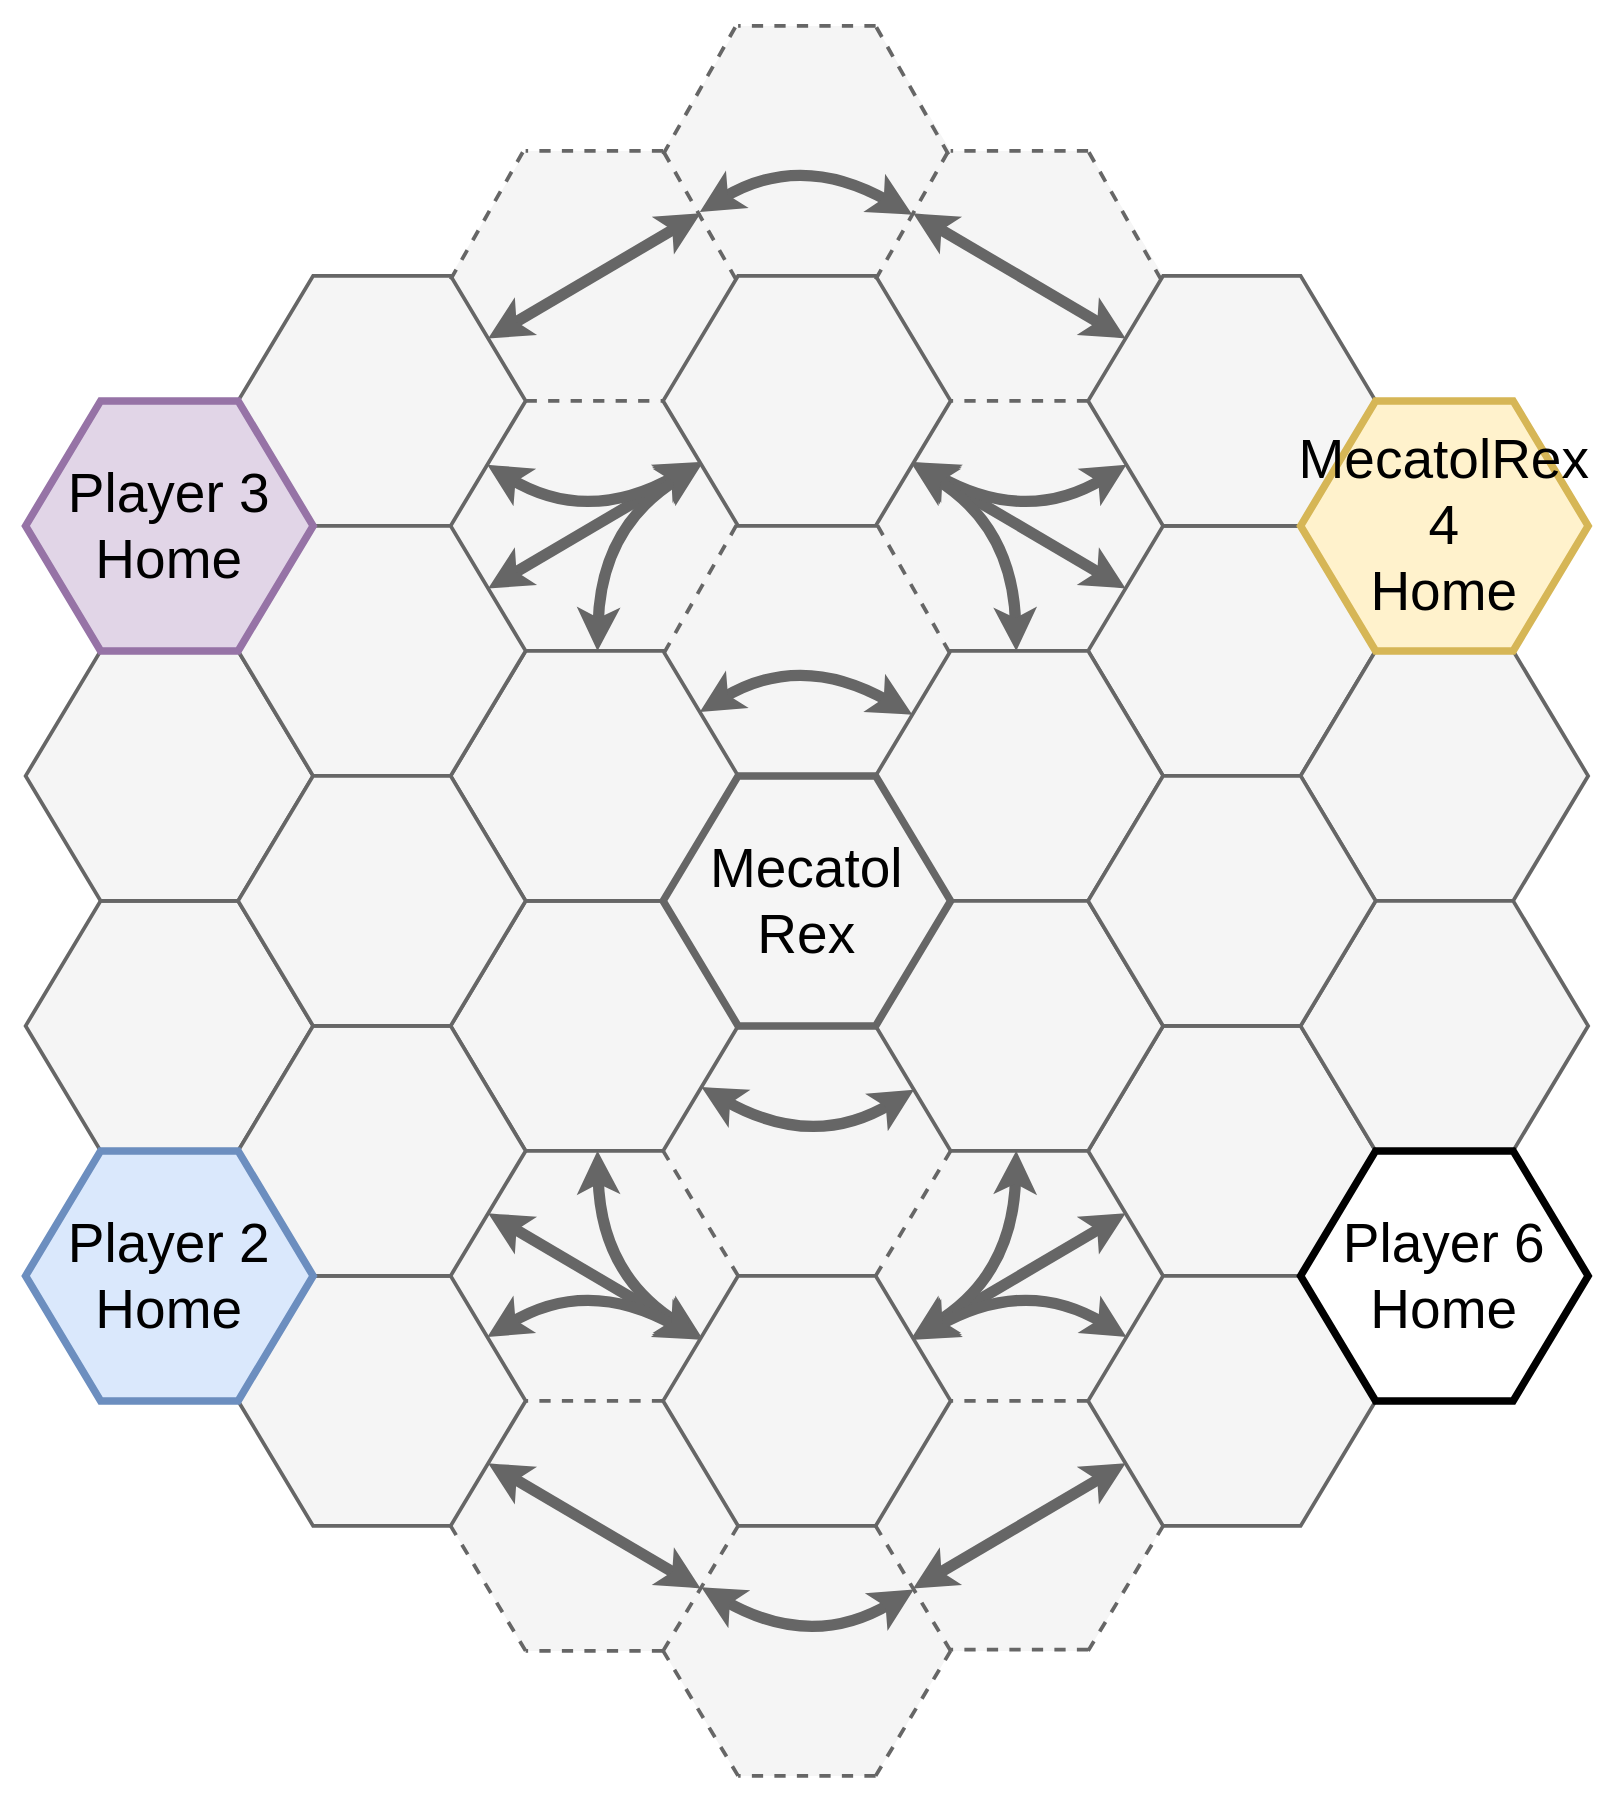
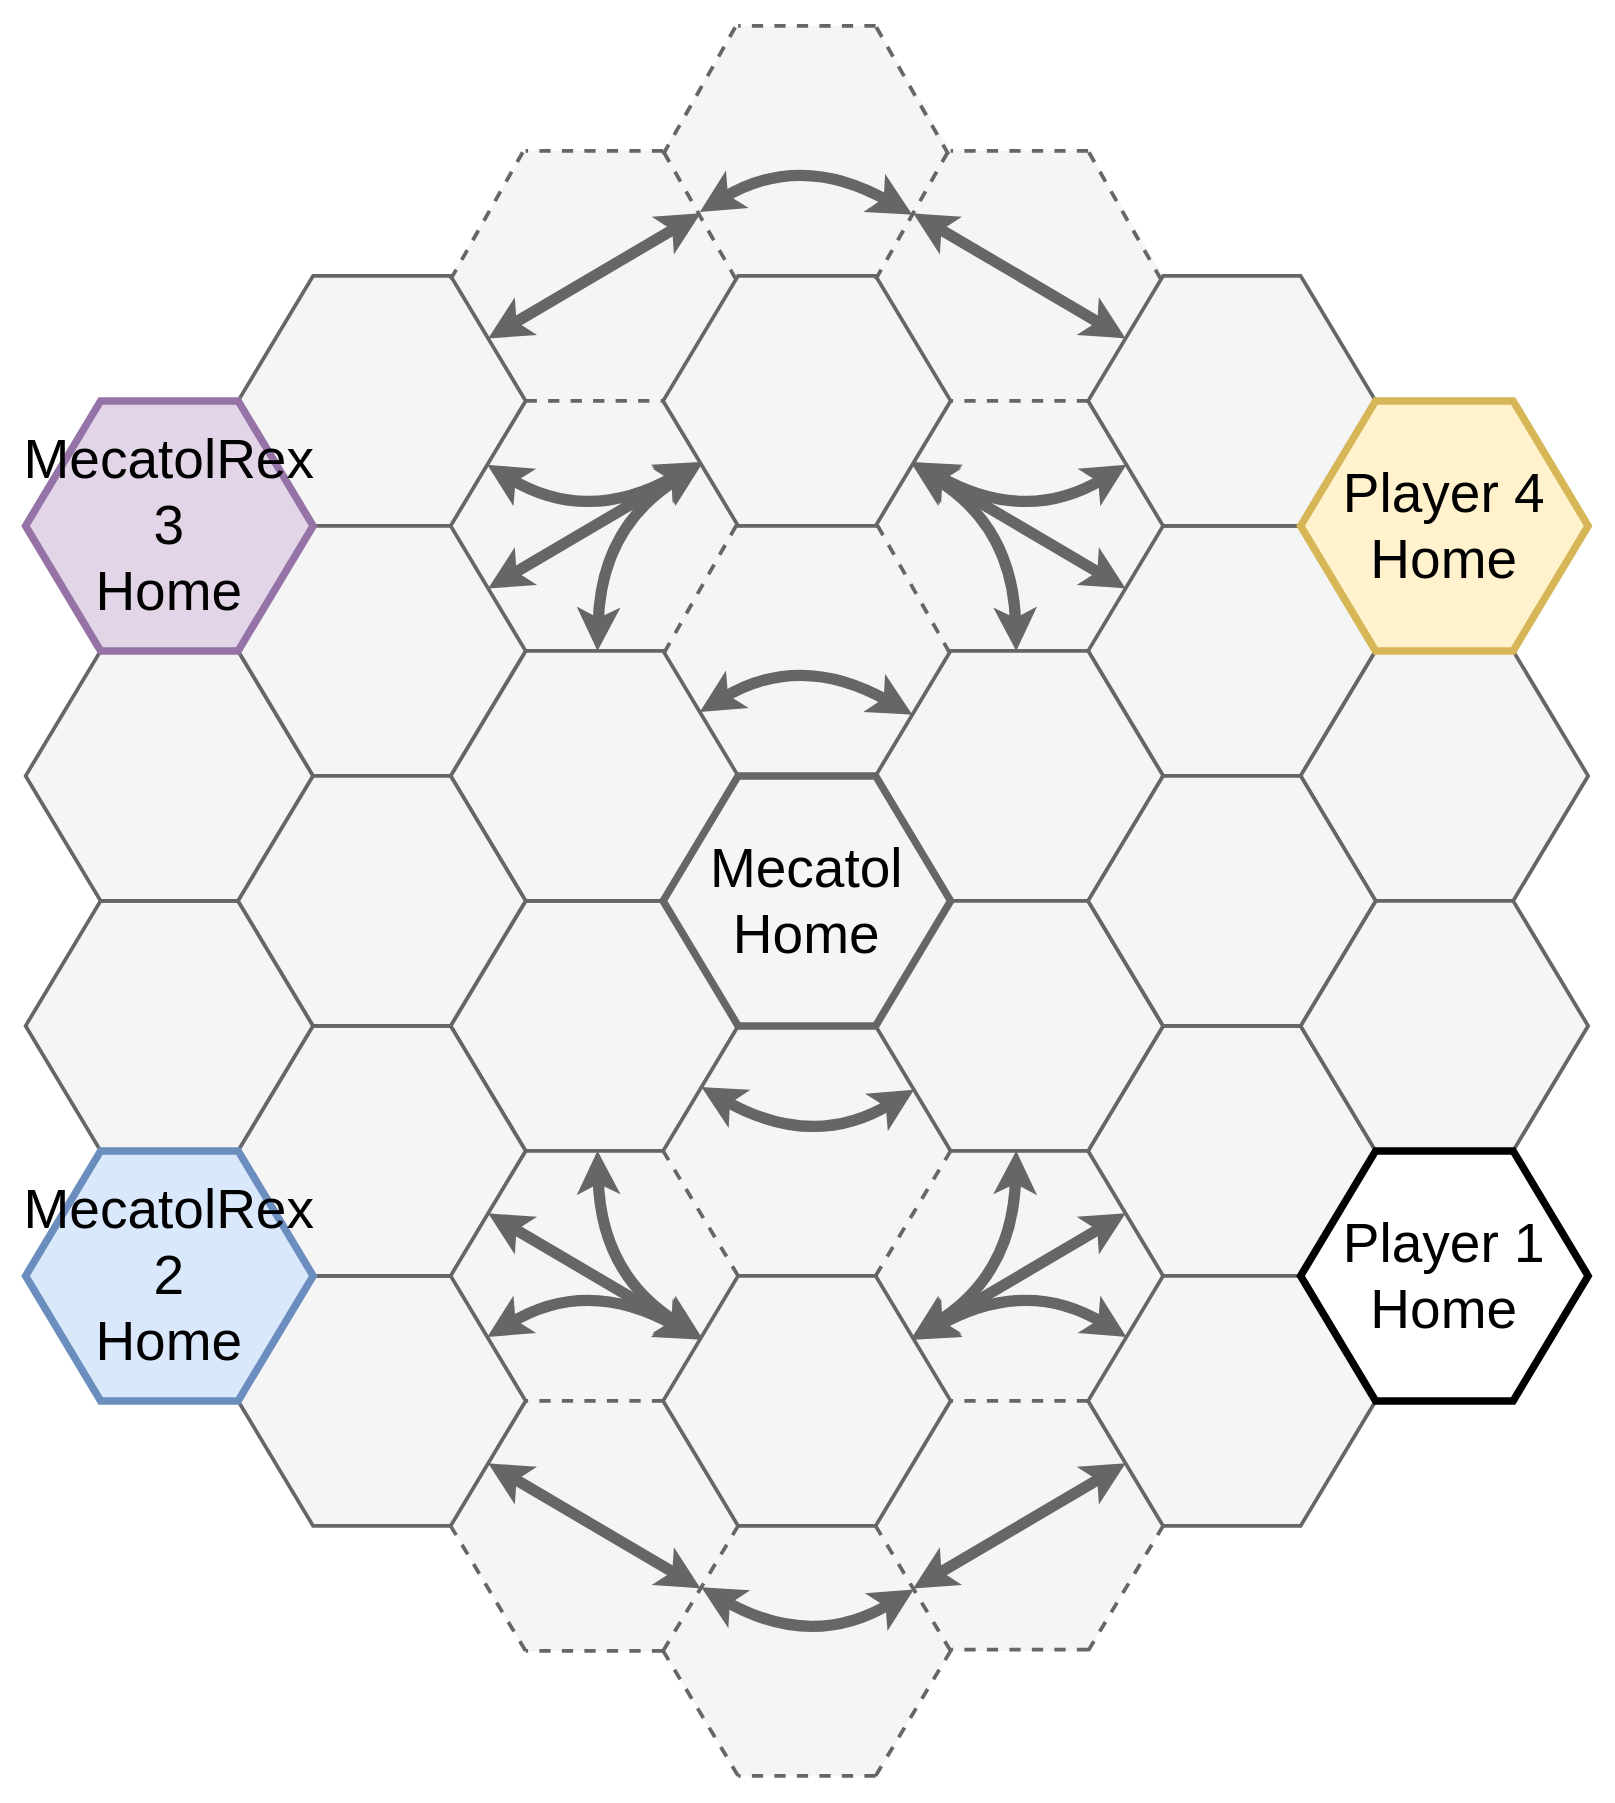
node "Player 3Home": label "Player 3Home" -> "MecatolRex 3Home"
node "MecatolRex 4Home": label "MecatolRex 4Home" -> "Player 4Home"
node "MecatolRex": label "MecatolRex" -> "MecatolHome"
node "Player 2Home": label "Player 2Home" -> "MecatolRex 2Home"
node "Player 6Home": label "Player 6Home" -> "Player 1Home"
